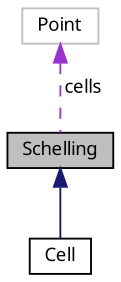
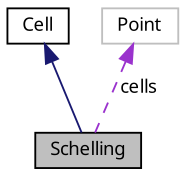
edge "Cell" -> "Schelling": reversed
